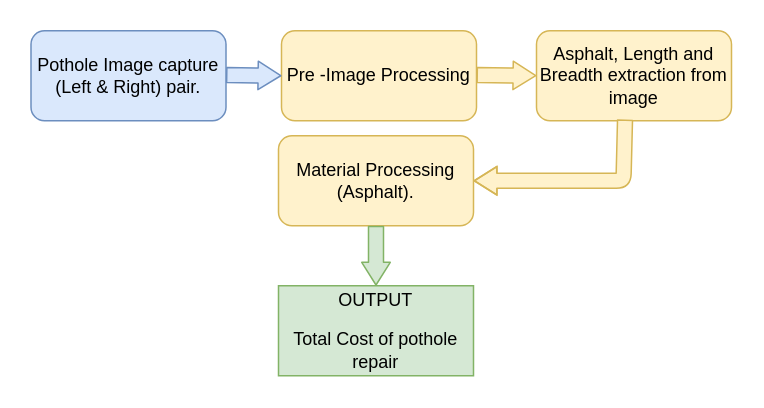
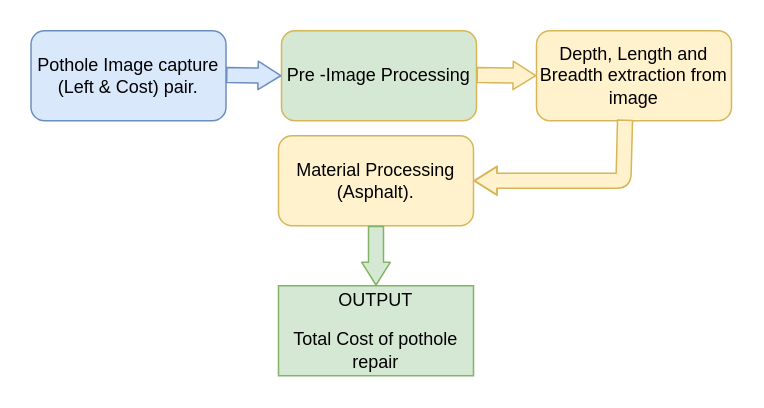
node "Pothole Image capture (Left & Right) pair.": label "Pothole Image capture (Left & Right) pair." -> "Pothole Image capture (Left & Cost) pair."
node "Pre -Image Processing": fillcolor #fff2cc -> #d5e8d4
node "Asphalt, Length and Breadth extraction from image": label "Asphalt, Length and Breadth extraction from image" -> "Depth, Length and Breadth extraction from image"
